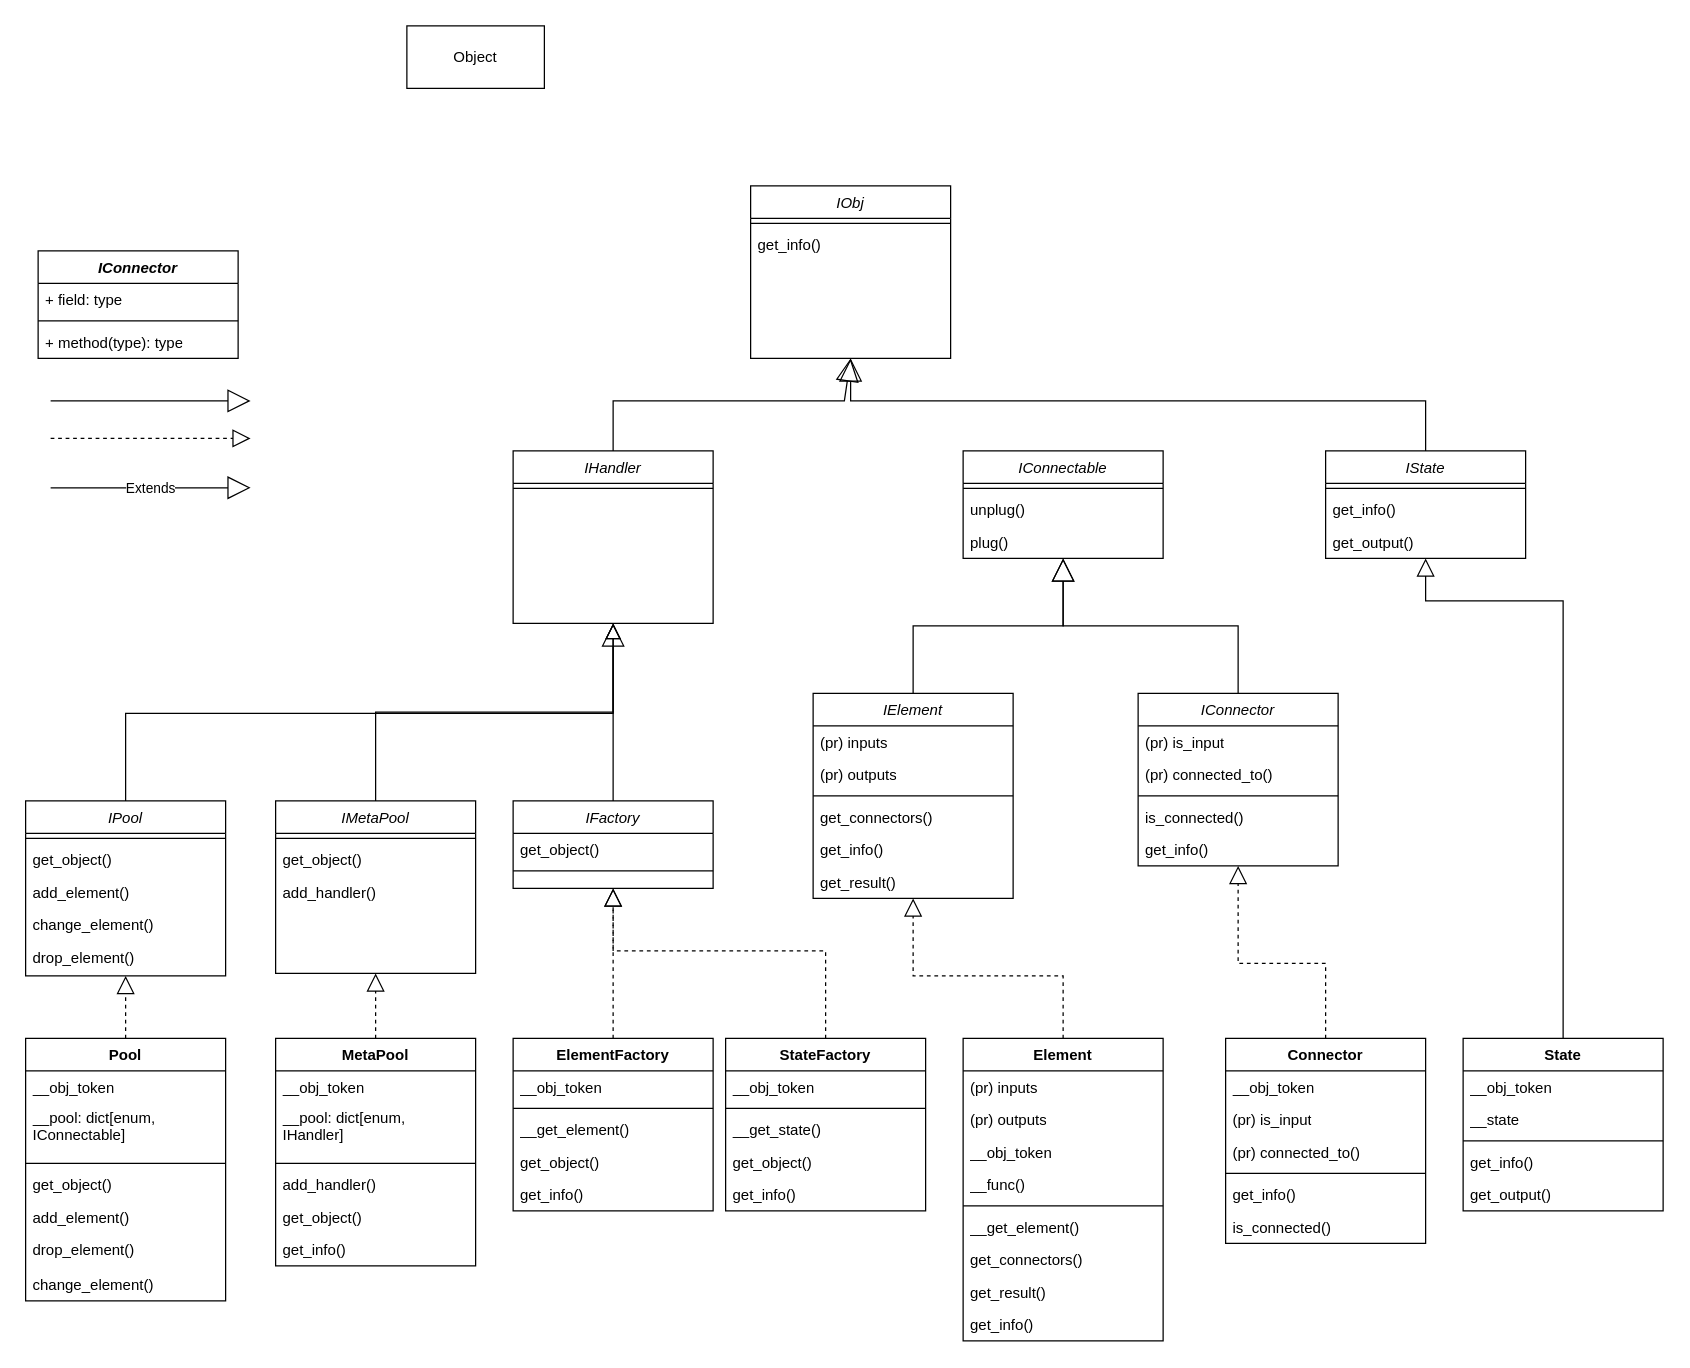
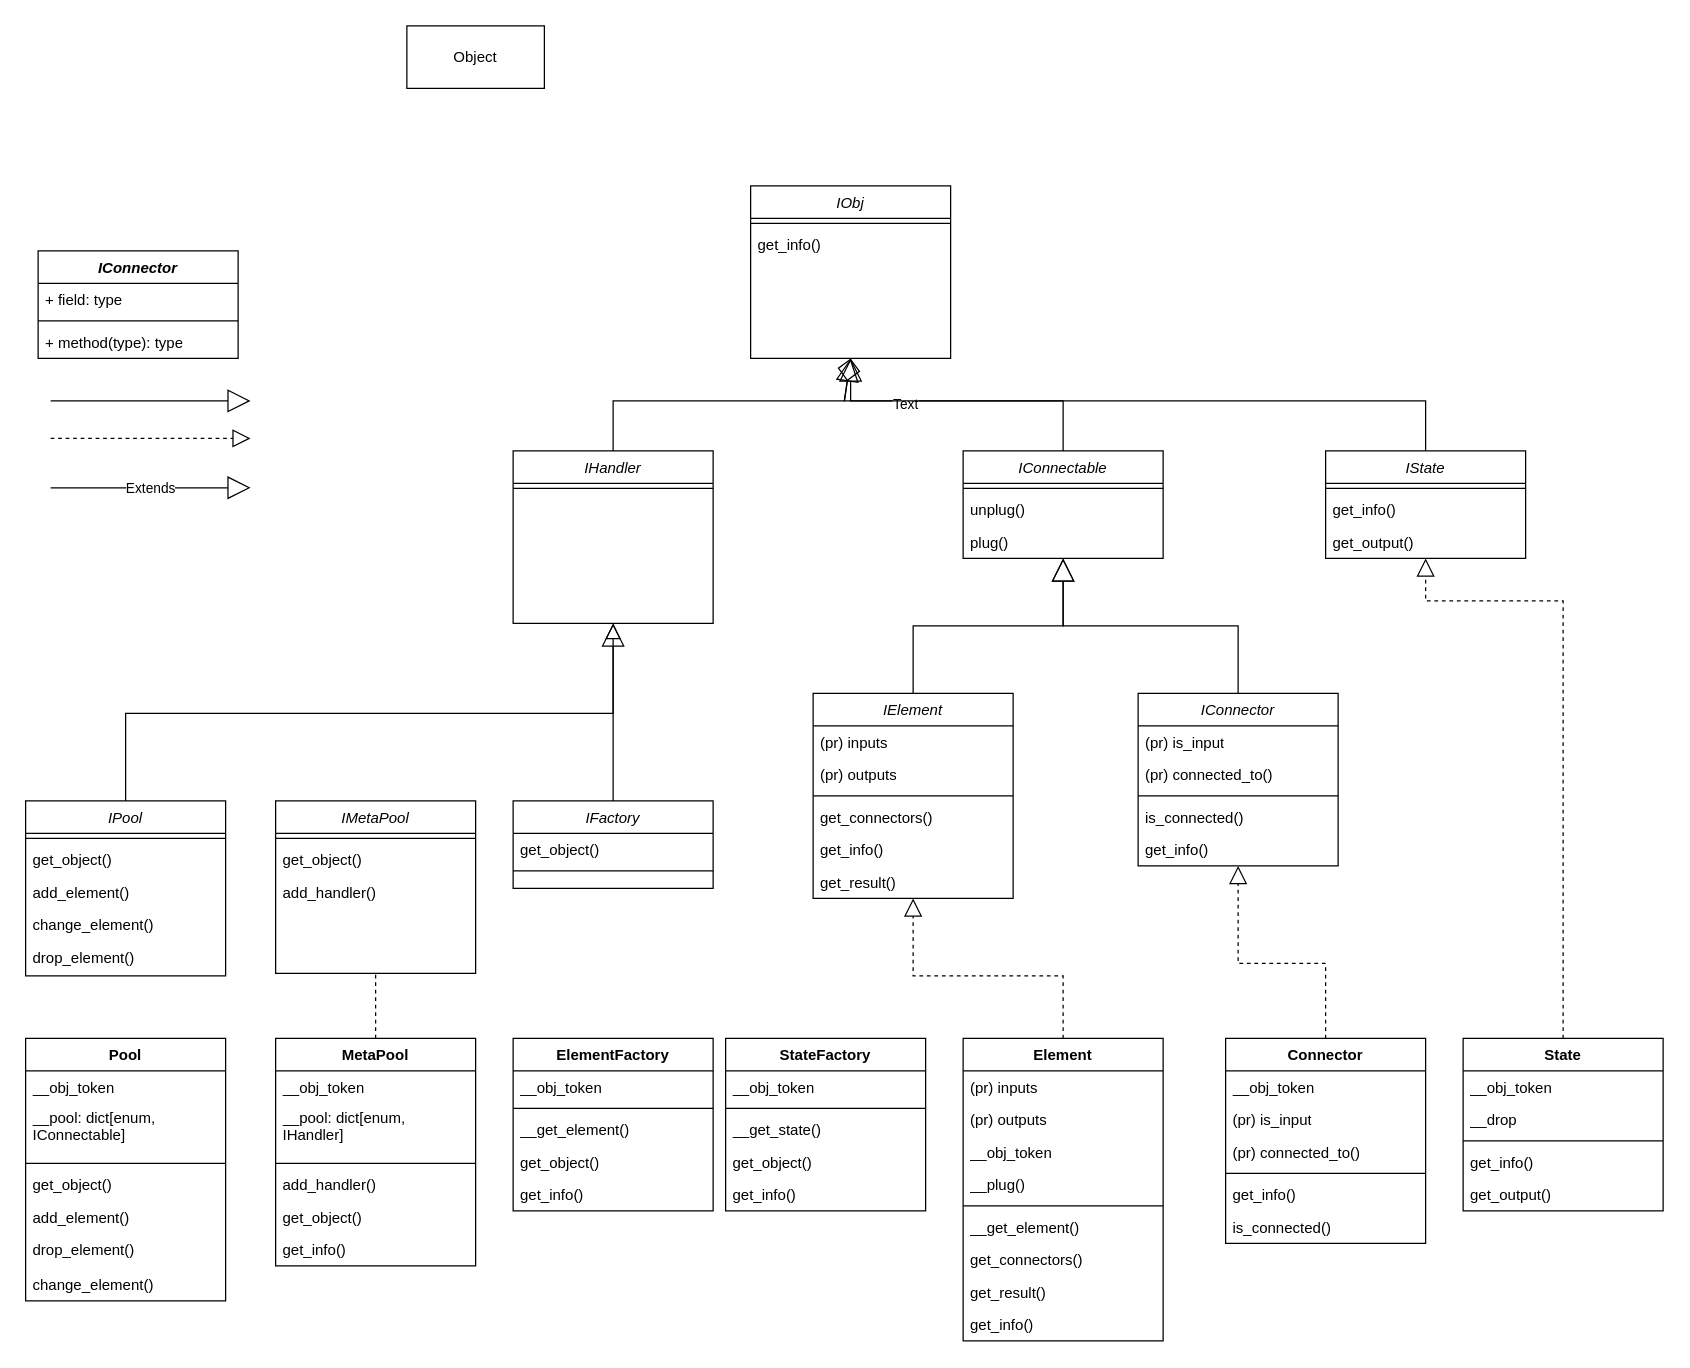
edge "IHandler" -> "IObj": arrowhead block -> diamond
edge "IConnectable" -> "IObj": added, label "Text"
edge "State" -> "IState": style solid -> dashed
edge "IMetaPool" -> "IHandler": removed
edge "StateFactory" -> "IFactory": removed
edge "MetaPool" -> "IMetaPool": arrowhead block -> none
edge "ElementFactory" -> "IFactory": removed
edge "Pool" -> "IPool": removed
node "__state": label "__state" -> "__drop"
node "__func()": label "__func()" -> "__plug()"
